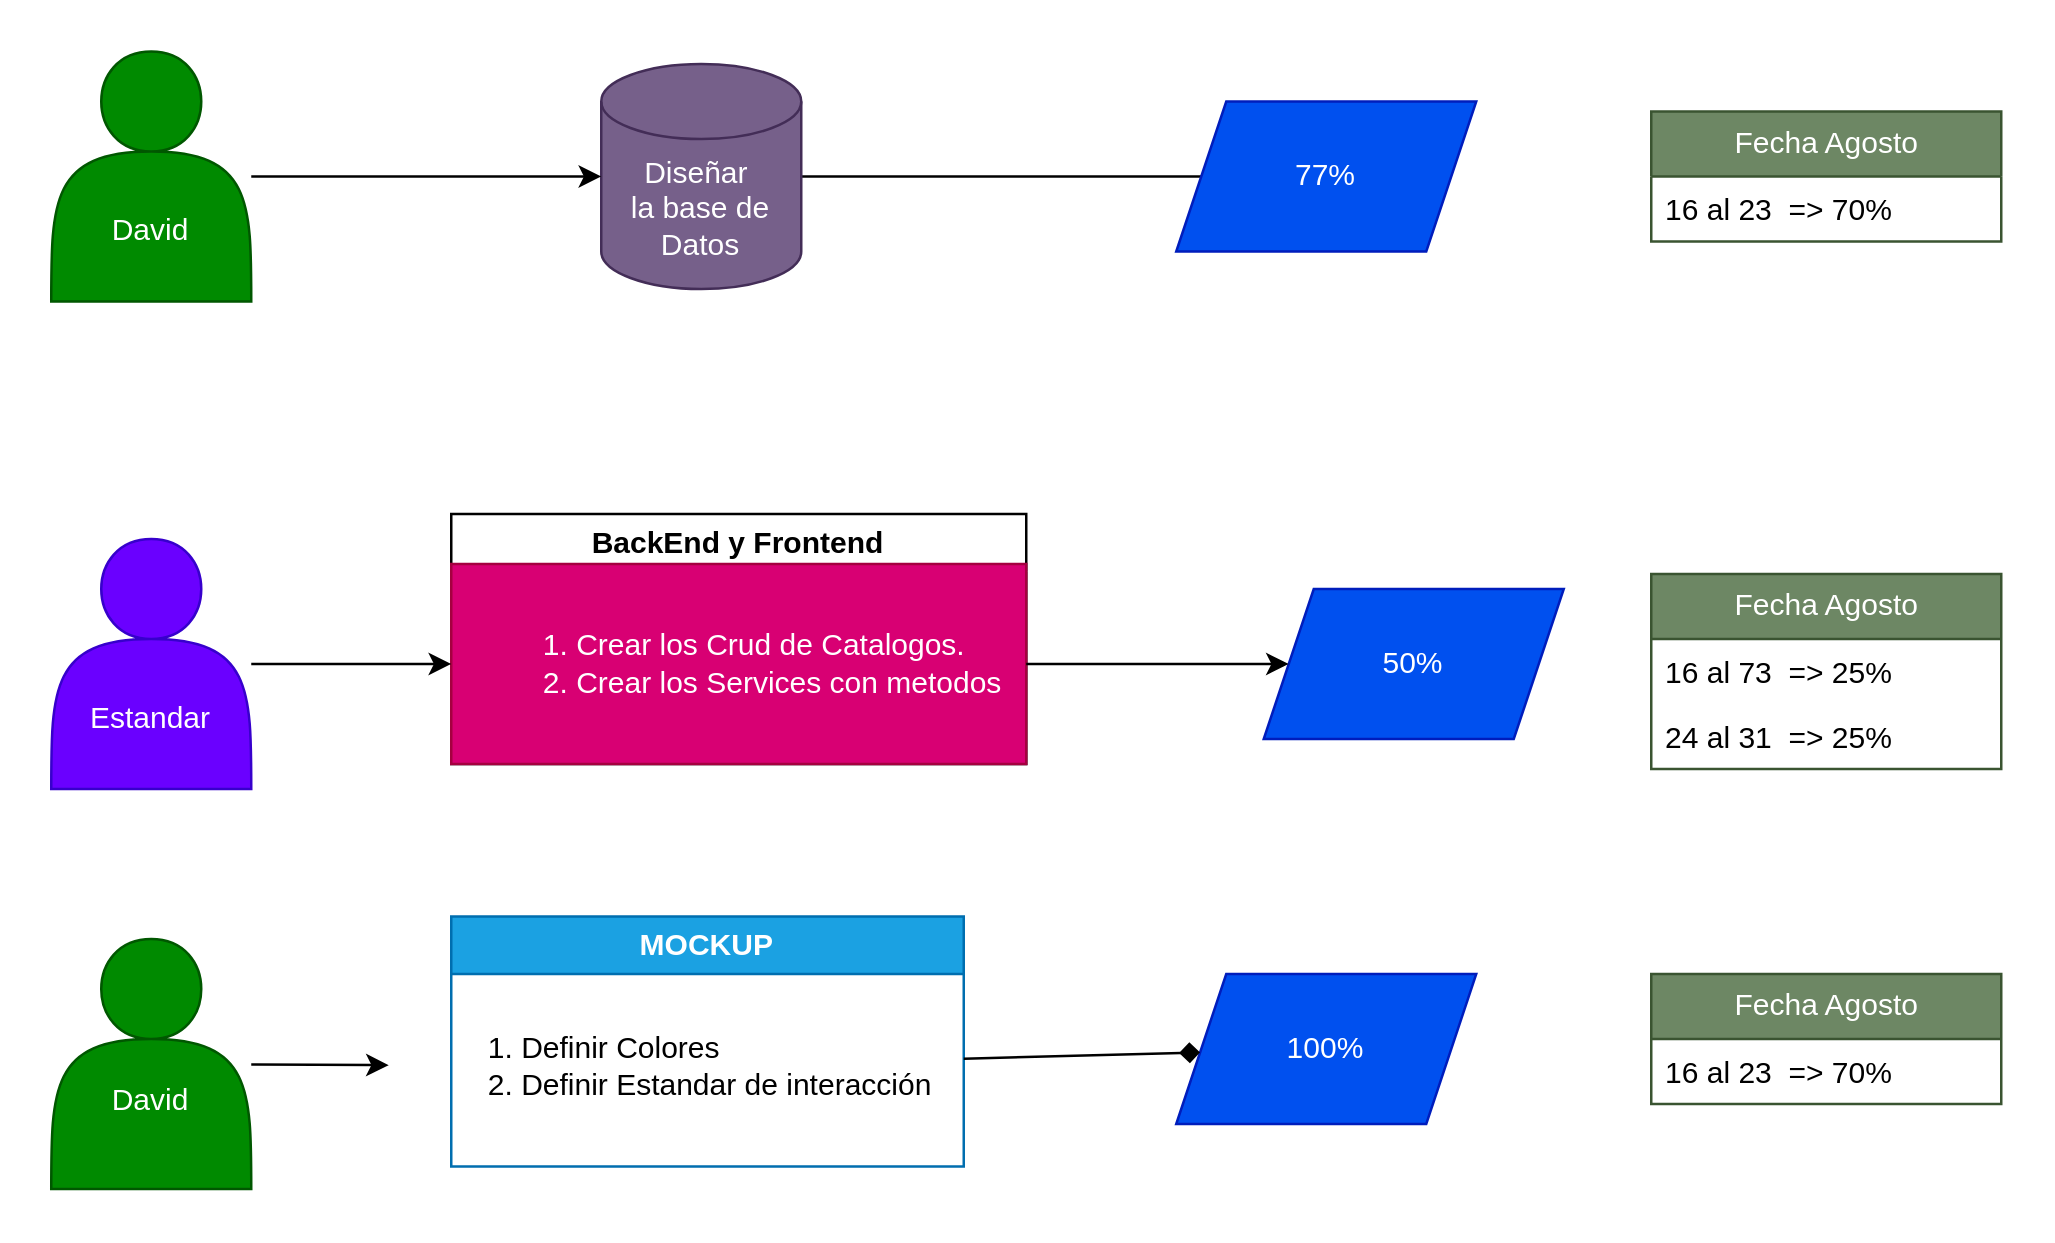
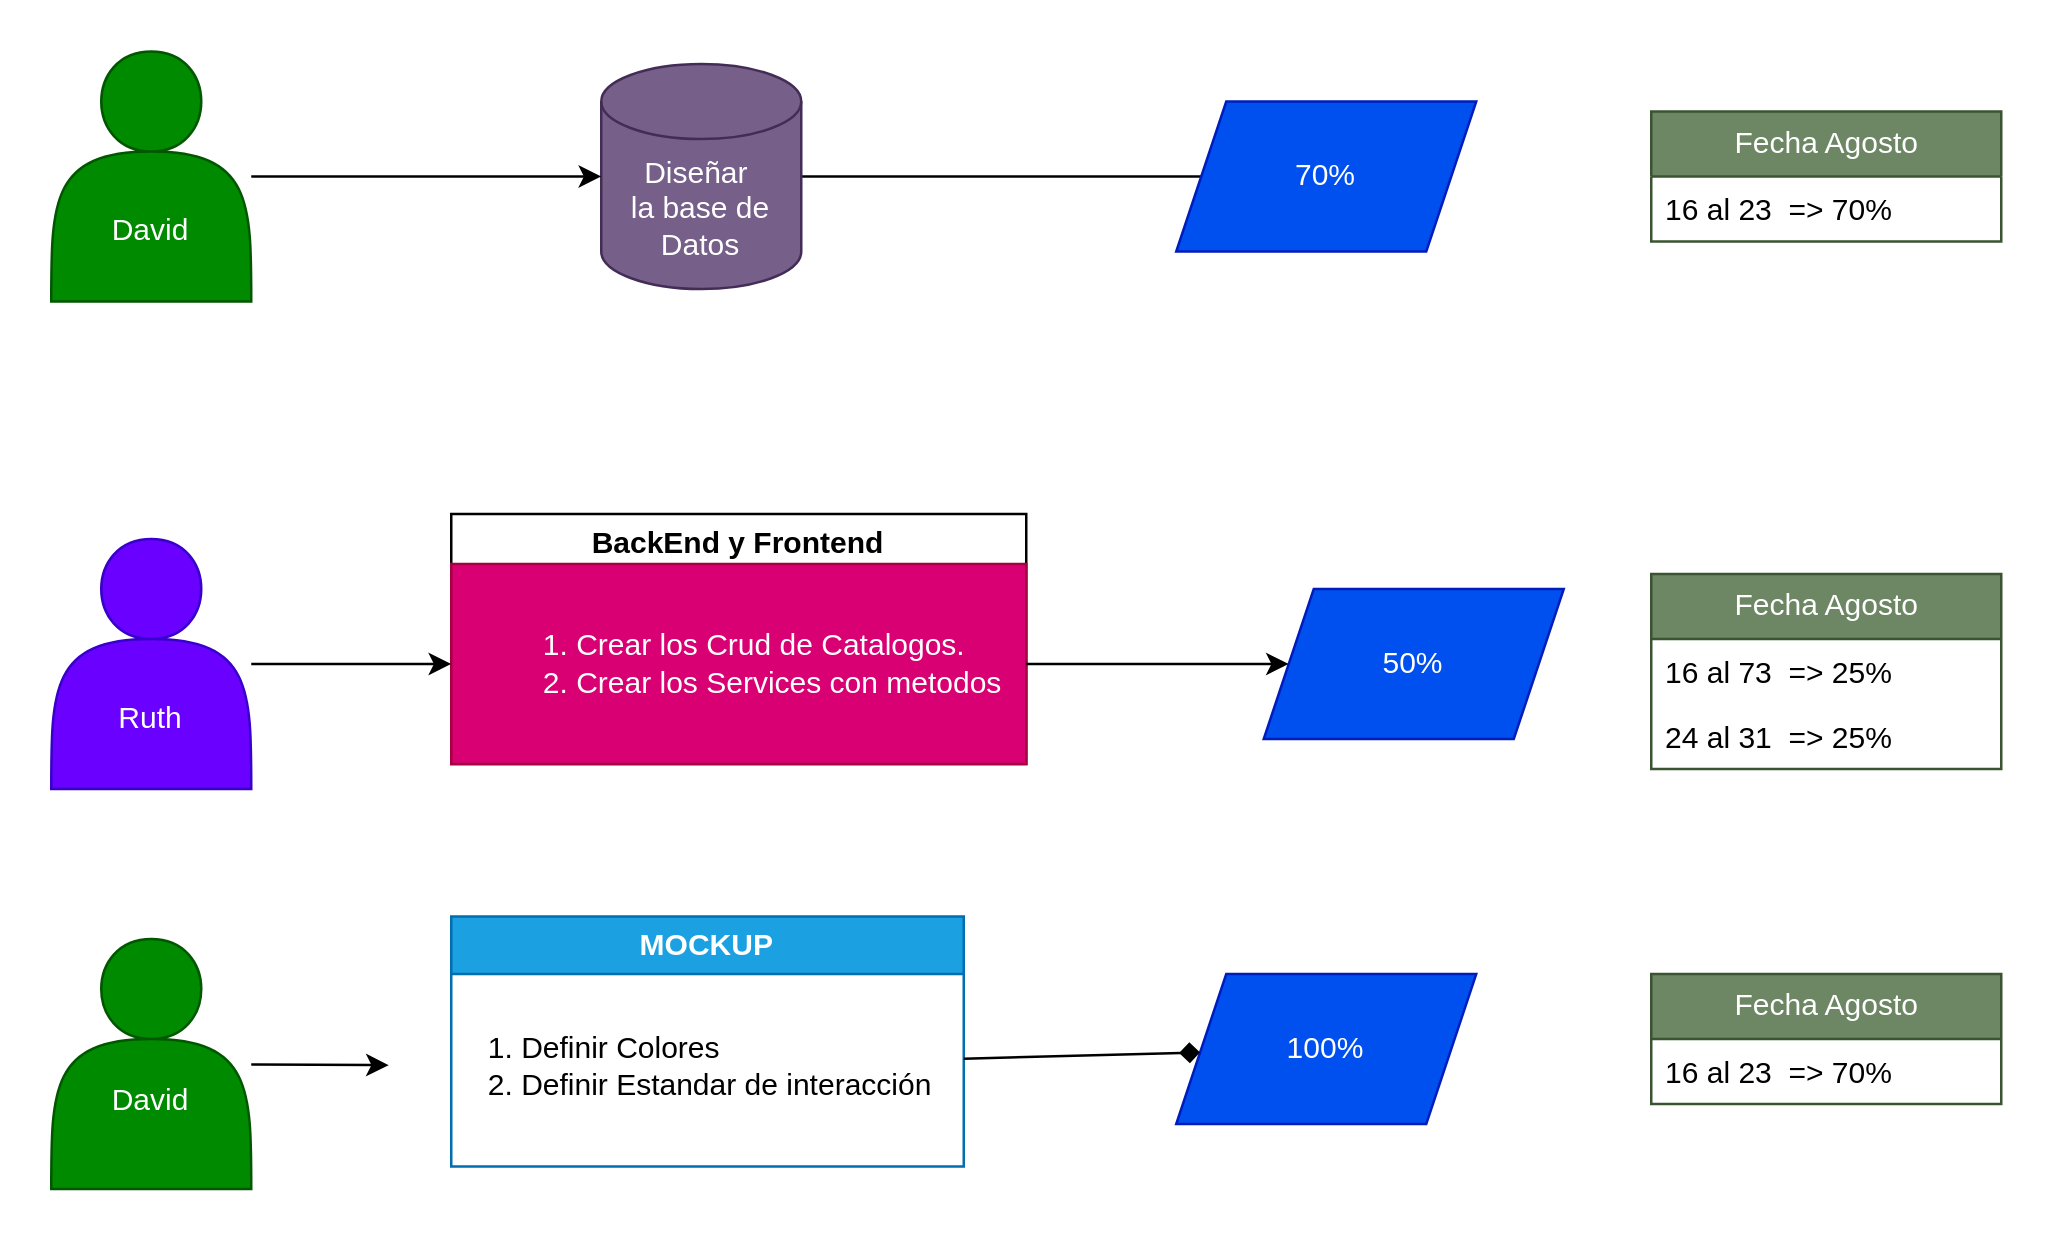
node "77%": label "77%" -> "70%"
node "Estandar": label "Estandar" -> "Ruth"
